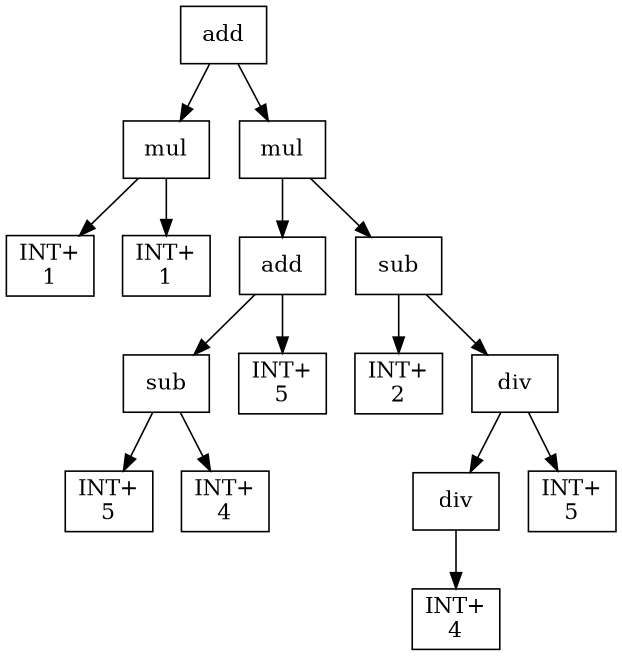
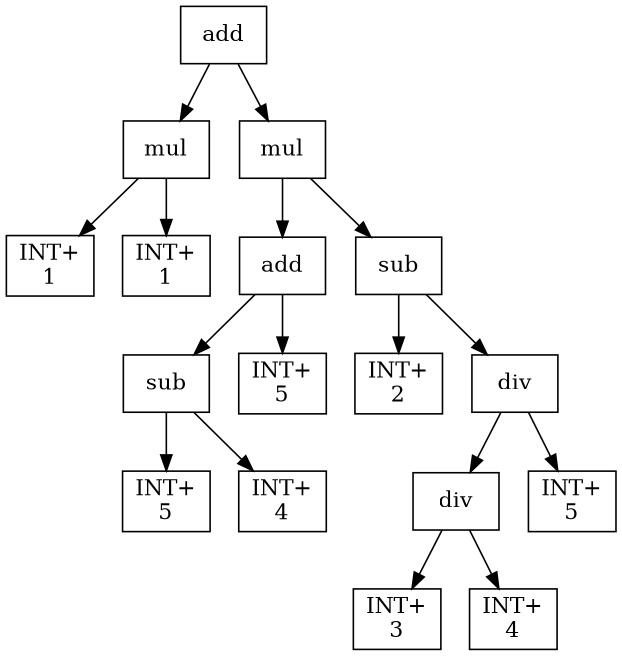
node "INT+ 3": added
